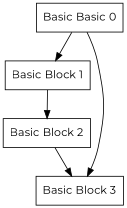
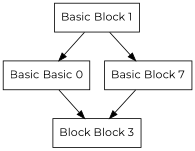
edge "Basic Basic 0" -> "Basic Block 1": reversed
node "Basic Block 2": label "Basic Block 2" -> "Basic Block 7"
node "Basic Block 3": label "Basic Block 3" -> "Block Block 3"
